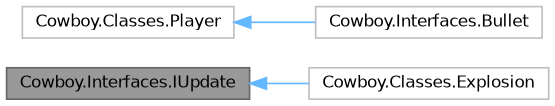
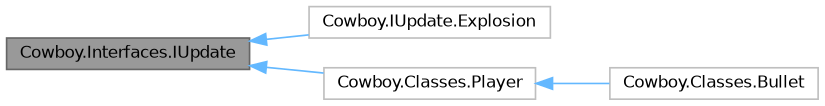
node "Cowboy.Interfaces.Bullet": label "Cowboy.Interfaces.Bullet" -> "Cowboy.Classes.Bullet"
edge "Cowboy.Classes.Player" -> "Cowboy.Interfaces.IUpdate": added
node "Cowboy.Classes.Explosion": label "Cowboy.Classes.Explosion" -> "Cowboy.IUpdate.Explosion"
